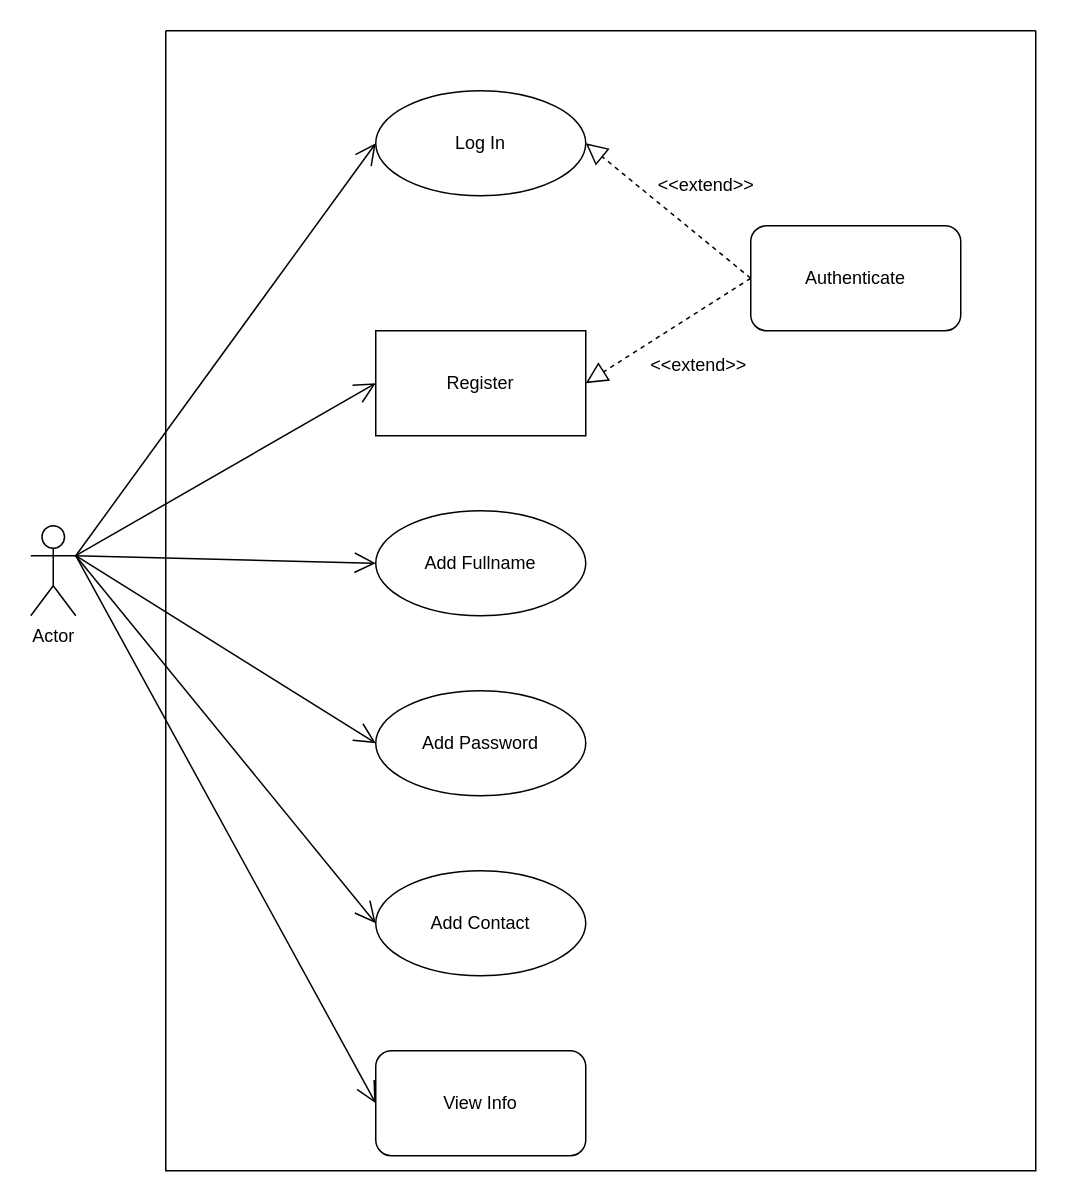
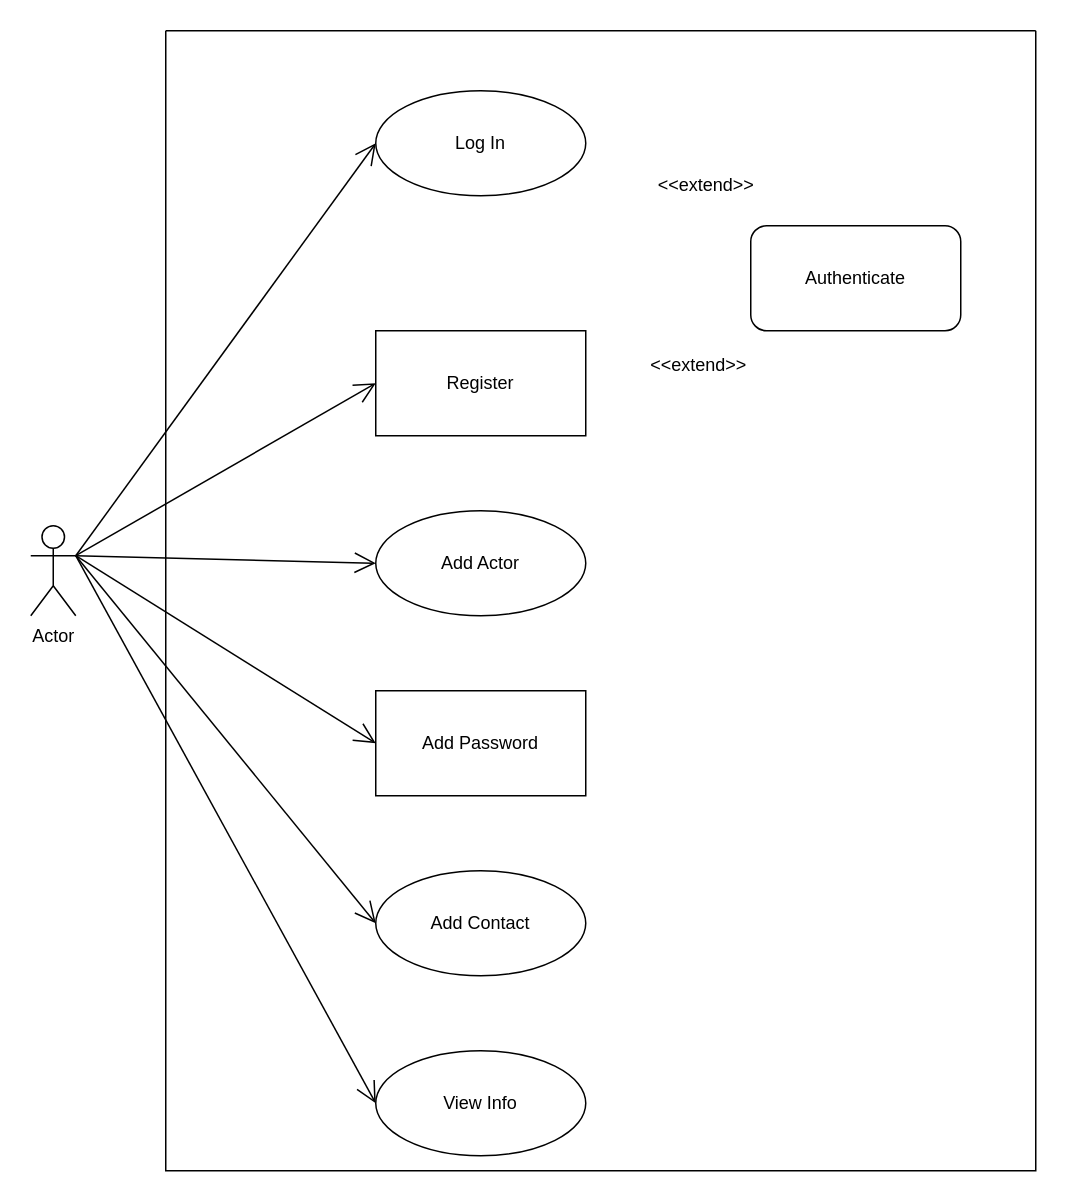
edge "Authenticate" -> "Log In": removed
edge "Authenticate" -> "Register": removed
node "Add Fullname": label "Add Fullname" -> "Add Actor"
node "Add Password": shape ellipse -> rectangle
node "View Info": shape rounded rectangle -> ellipse
